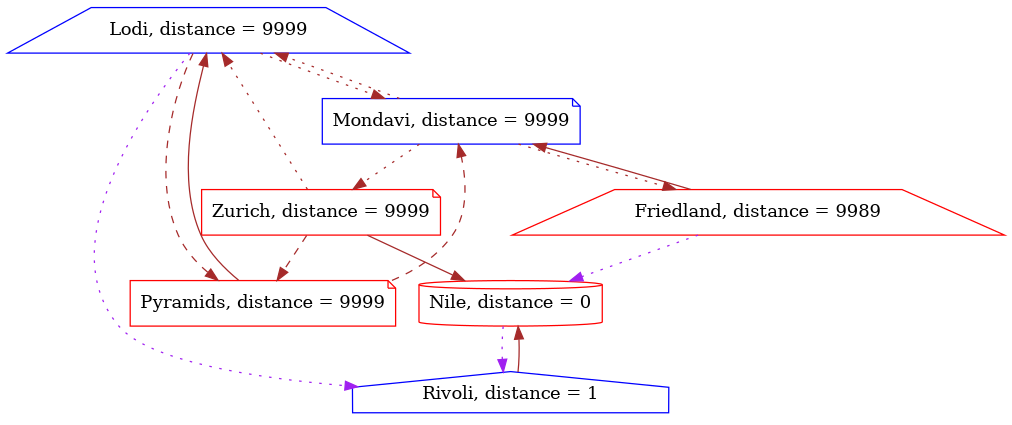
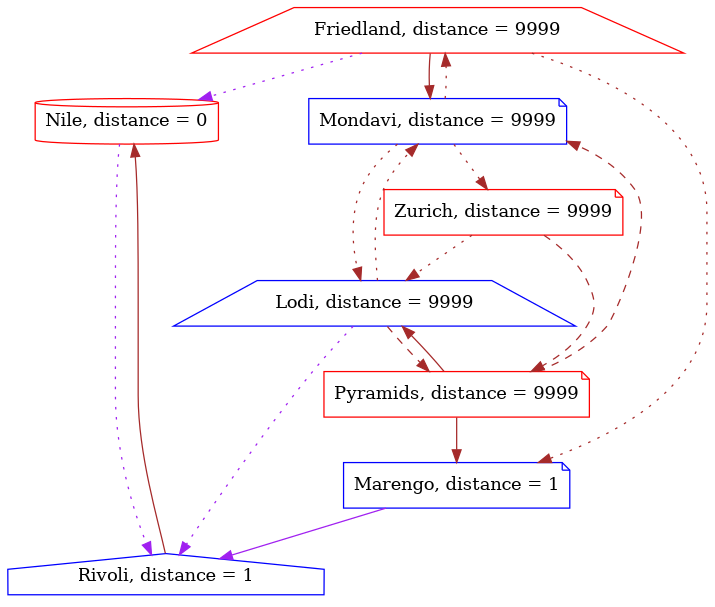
node "Friedland, distance = 9989": label "Friedland, distance = 9989" -> "Friedland, distance = 9999"
edge "Zurich, distance = 9999" -> "Nile, distance = 0": removed
node "Marengo, distance = 1": added
